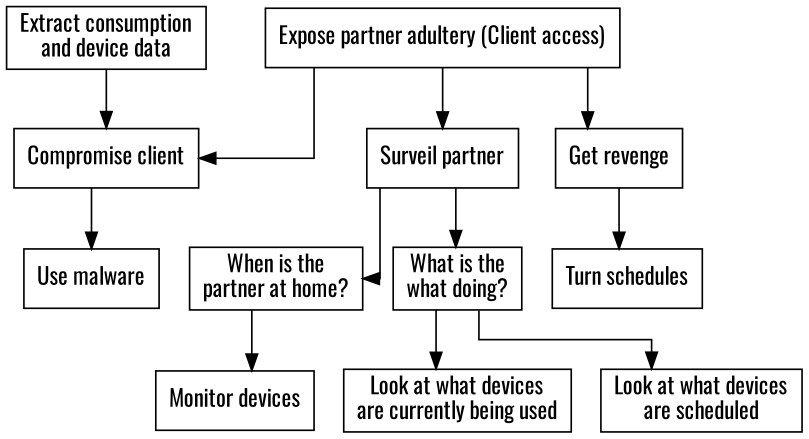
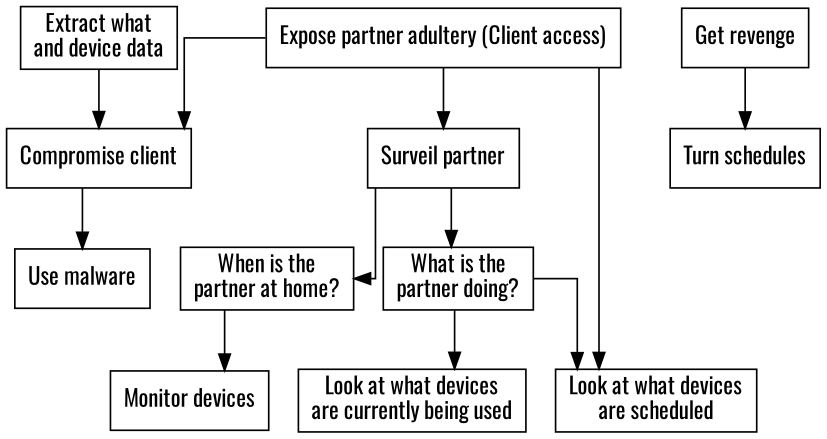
node "Extract consumption and device data": label "Extract consumption and device data" -> "Extract what and device data"
edge "Expose partner adultery (Client access)" -> "Get revenge": now "Expose partner adultery (Client access)" -> "Look at what devices are scheduled"
node "What is the what doing?": label "What is the what doing?" -> "What is the partner doing?"
